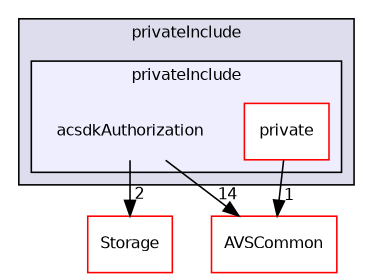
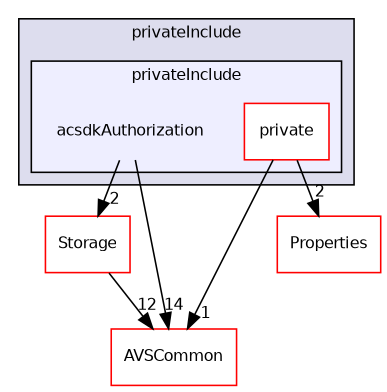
node "Properties": added
edge "Storage" -> "AVSCommon": added
